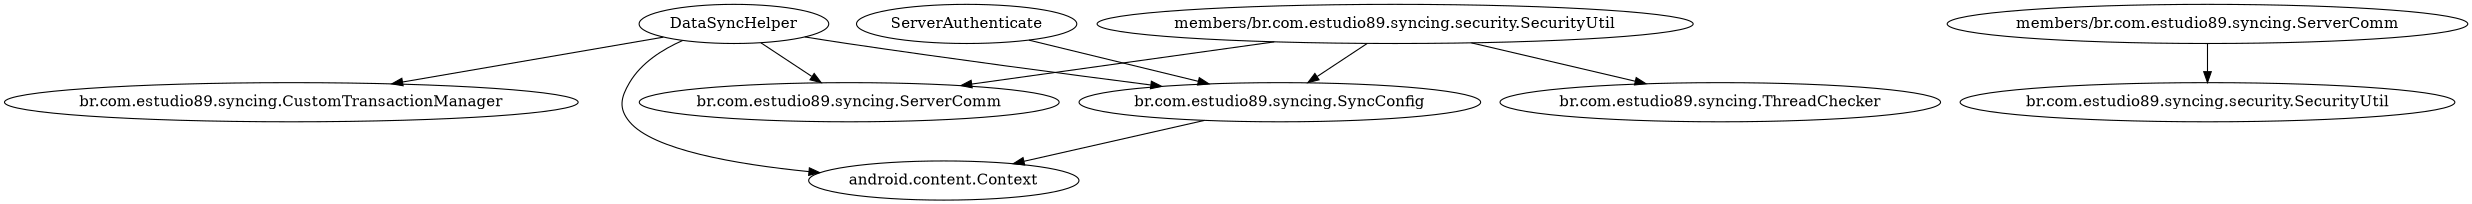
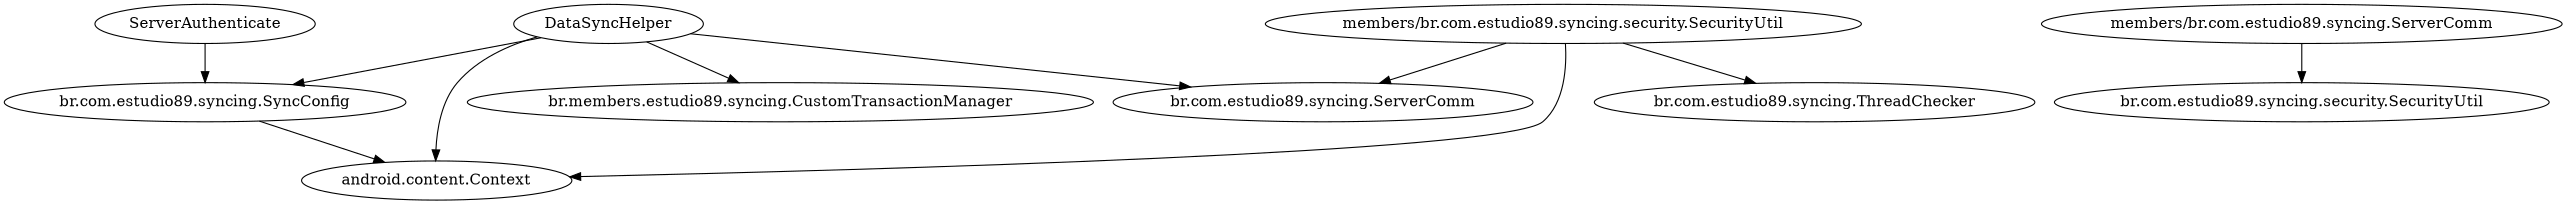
edge "members/br.com.estudio89.syncing.security.SecurityUtil" -> "br.com.estudio89.syncing.SyncConfig": now "members/br.com.estudio89.syncing.security.SecurityUtil" -> "android.content.Context"
node "br.com.estudio89.syncing.CustomTransactionManager": label "br.com.estudio89.syncing.CustomTransactionManager" -> "br.members.estudio89.syncing.CustomTransactionManager"
